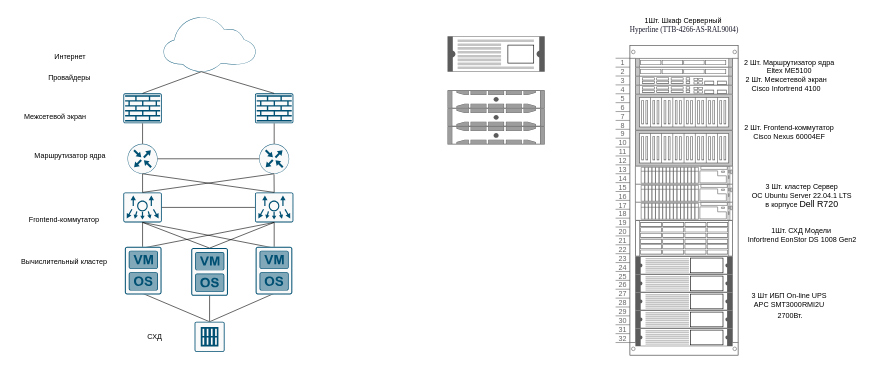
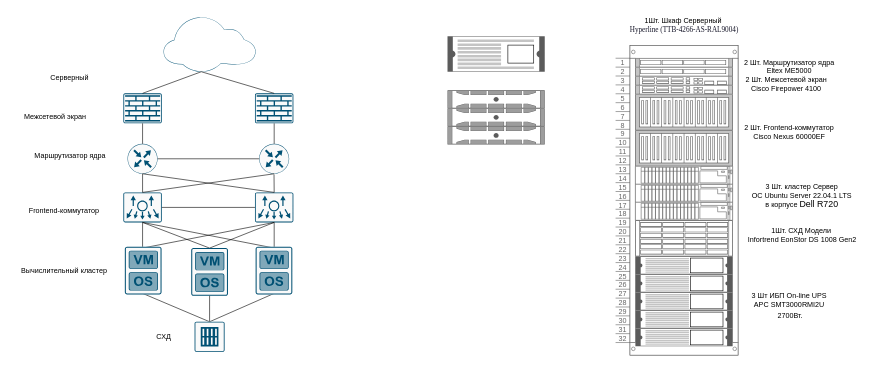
node "Интернет": removed
node "2 Шт. Маршрутизатор ядра Eltex ME5100": label "2 Шт. Маршрутизатор ядра Eltex ME5100" -> "2 Шт. Маршрутизатор ядра Eltex ME5000"
node "Провайдеры": label "Провайдеры" -> "Серверный"
node "2 Шт. Межсетевой экран Cisco Infortrend 4100": label "2 Шт. Межсетевой экран Cisco Infortrend 4100" -> "2 Шт. Межсетевой экран Cisco Firepower 4100"
node "2 Шт. Frontend-коммутатор Cisco Nexus 60004EF": label "2 Шт. Frontend-коммутатор Cisco Nexus 60004EF" -> "2 Шт. Frontend-коммутатор Cisco Nexus 60000EF"
node "Frontend-коммутатор": moved (64, 220) -> (64, 211)
node "Вычислительный кластер": moved (64, 262) -> (64, 271)
node "СХД": moved (155, 337) -> (164, 337)
